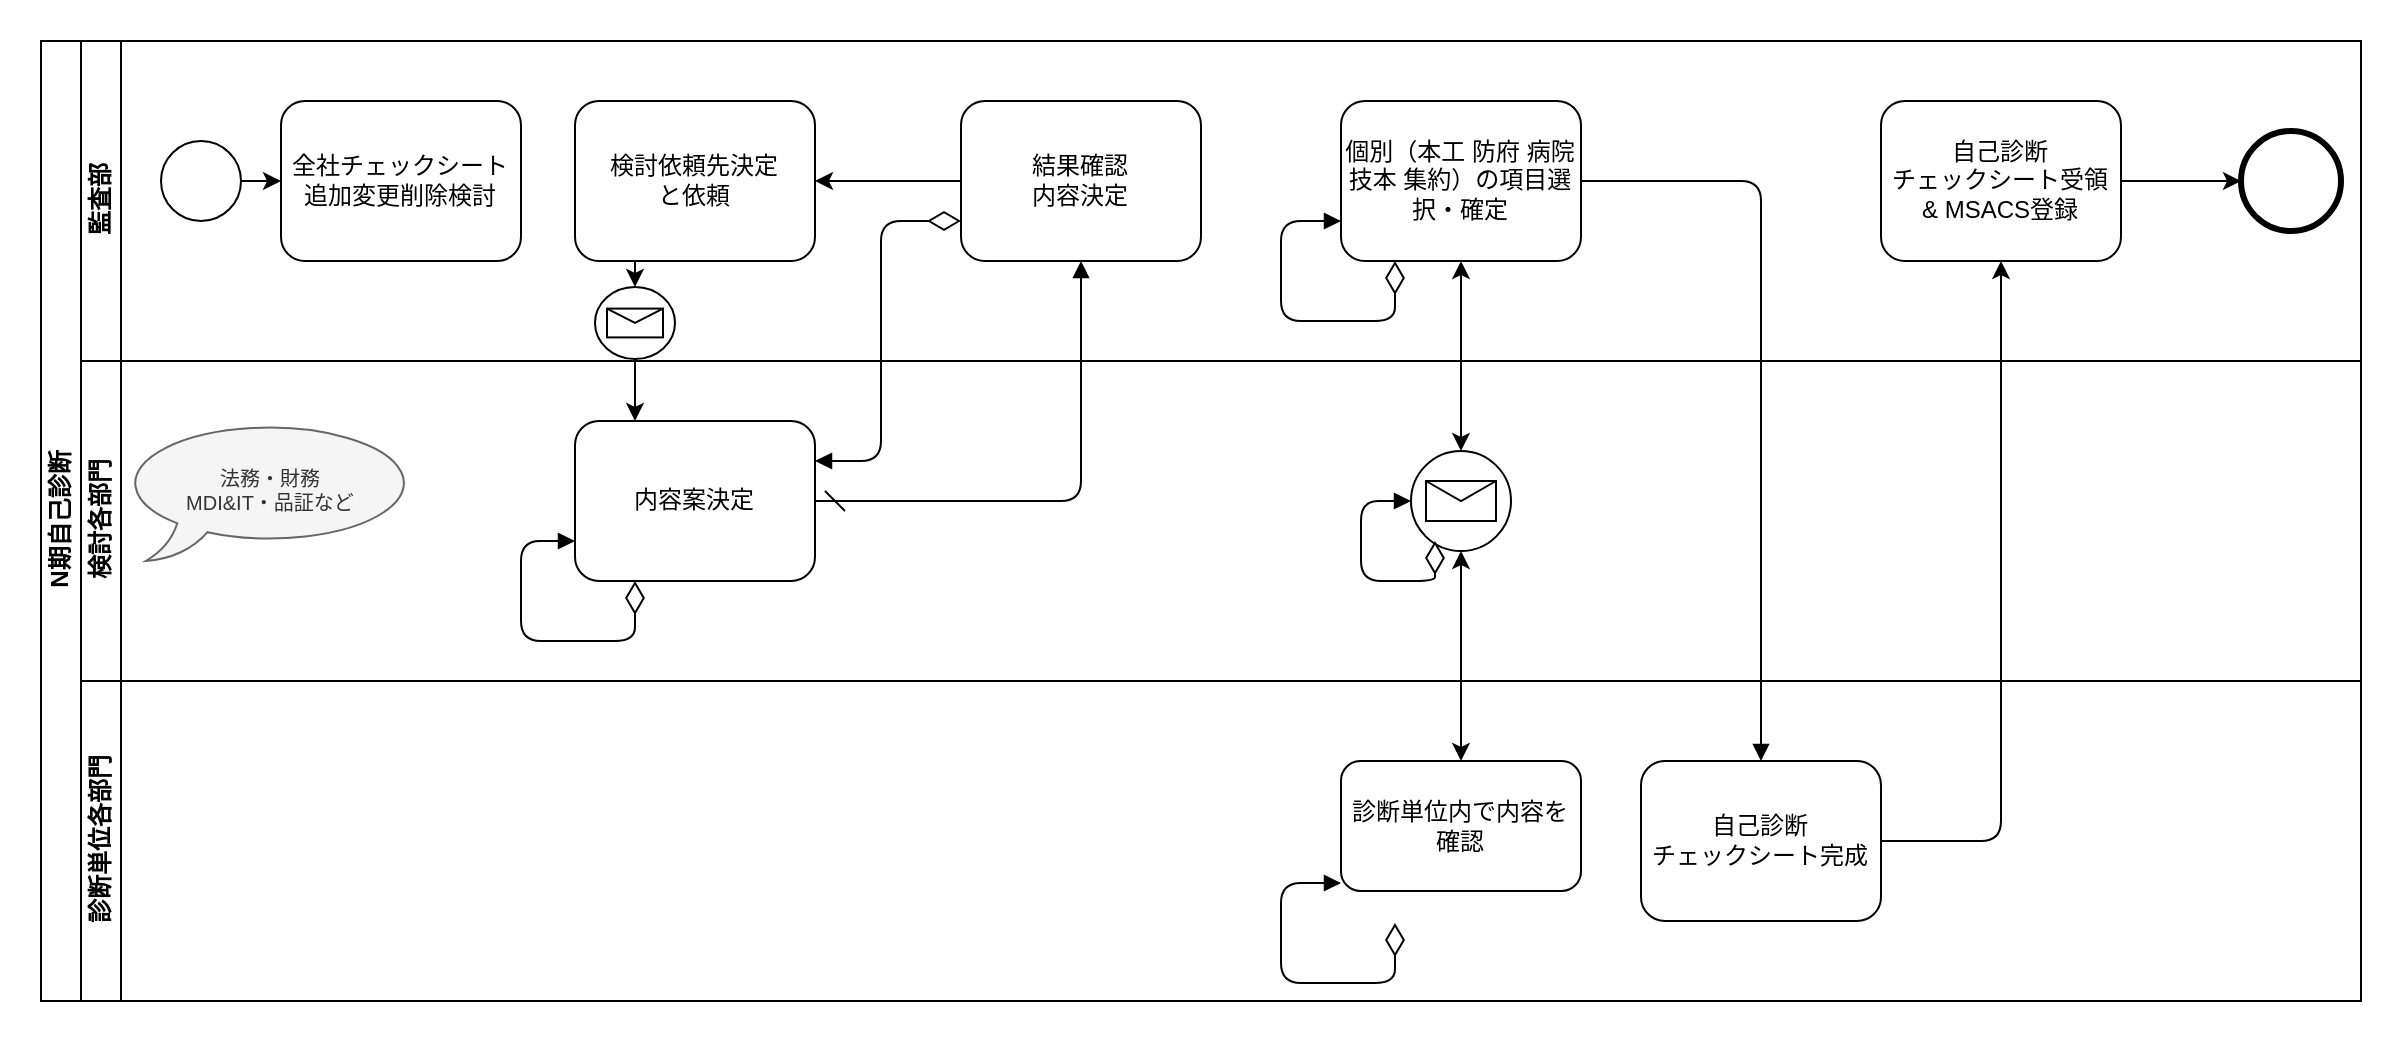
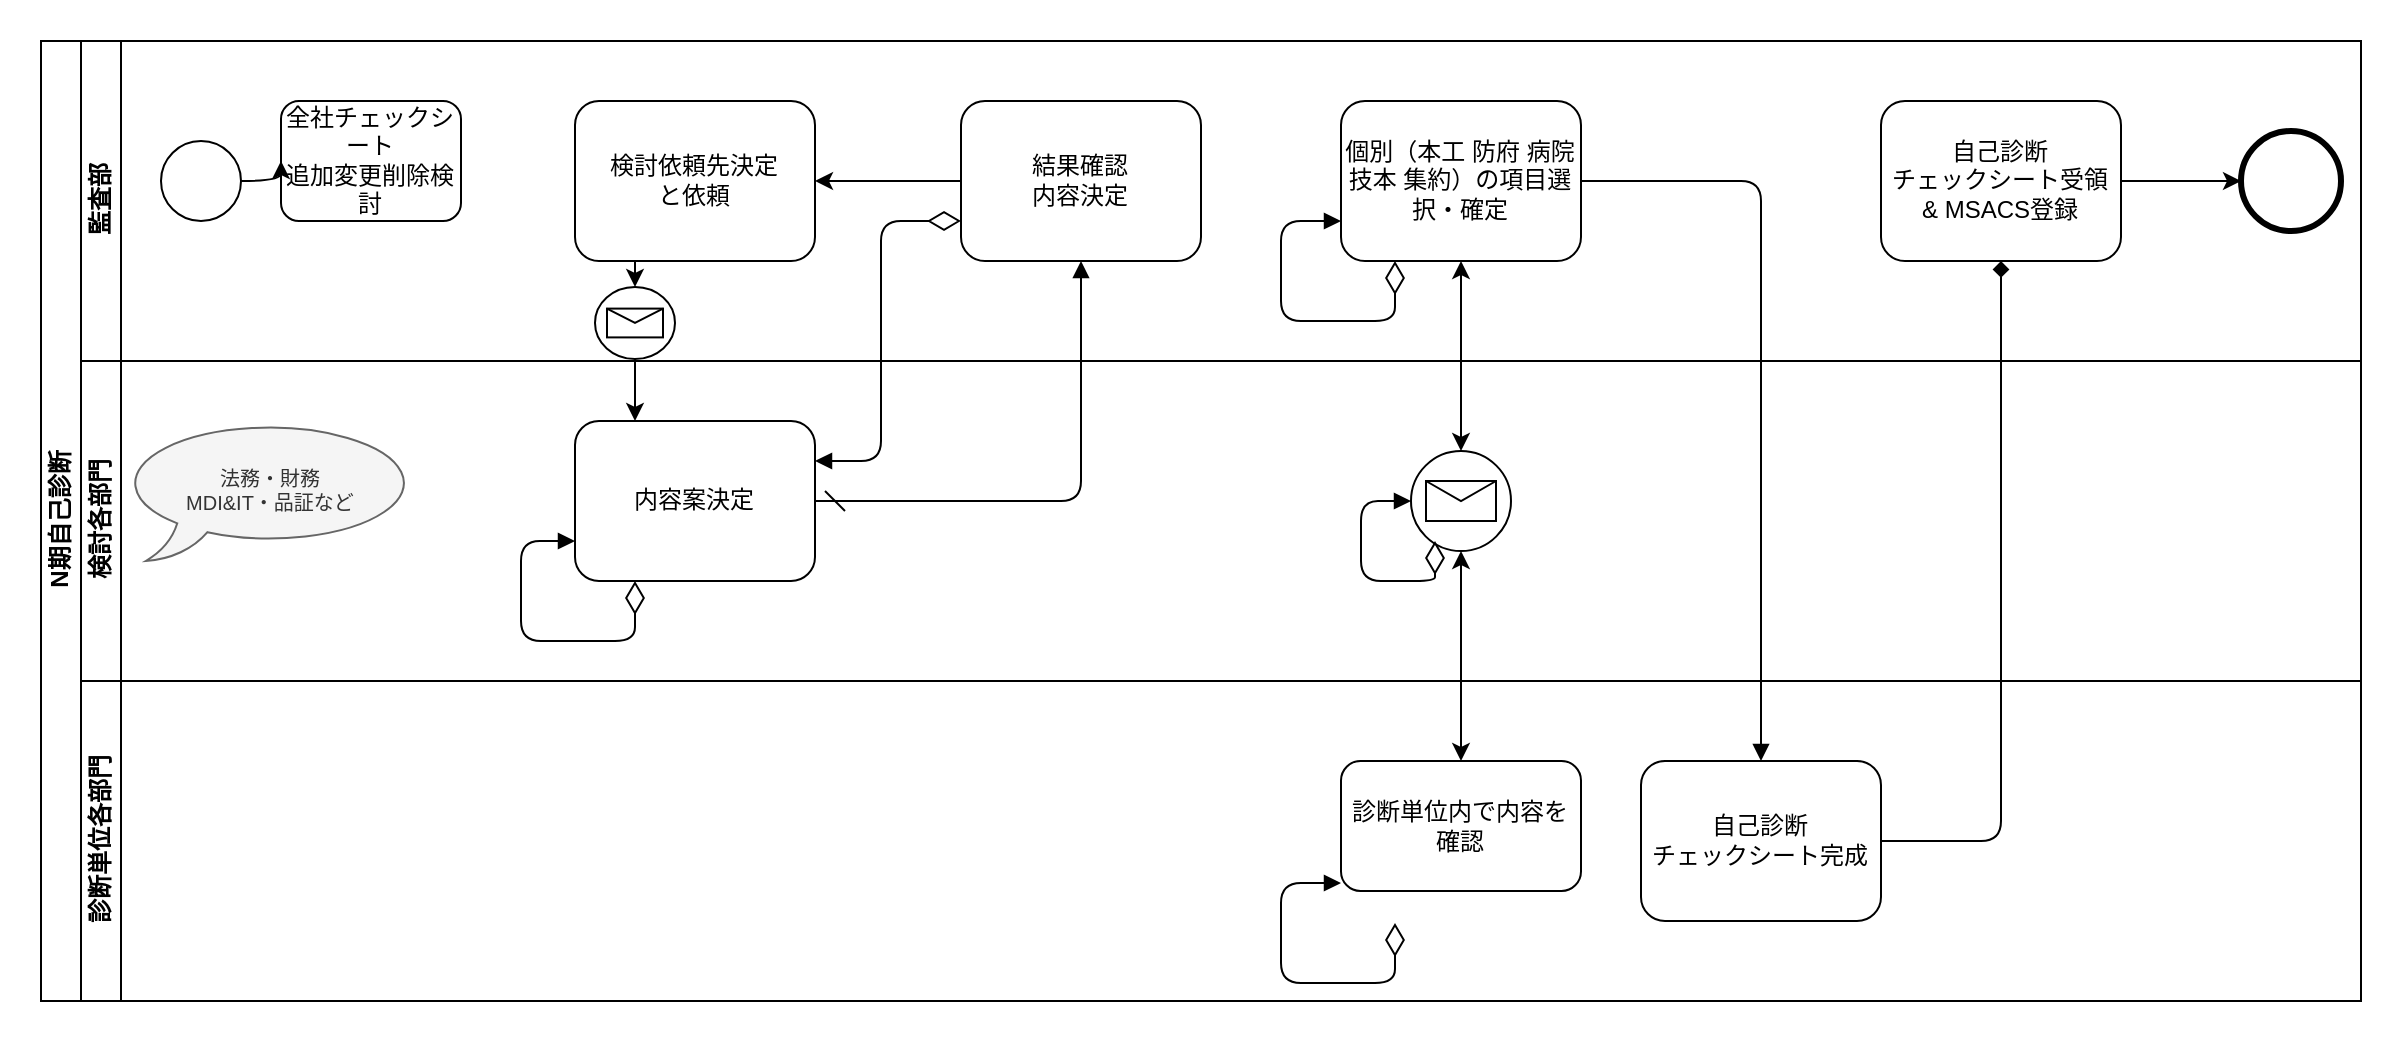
node "全社チェックシート 追加変更削除検討": size 240x160 -> 180x120
edge "自己診断 チェックシート完成" -> "自己診断 チェックシート受領 & MSACS登録": arrowhead classic -> diamond
